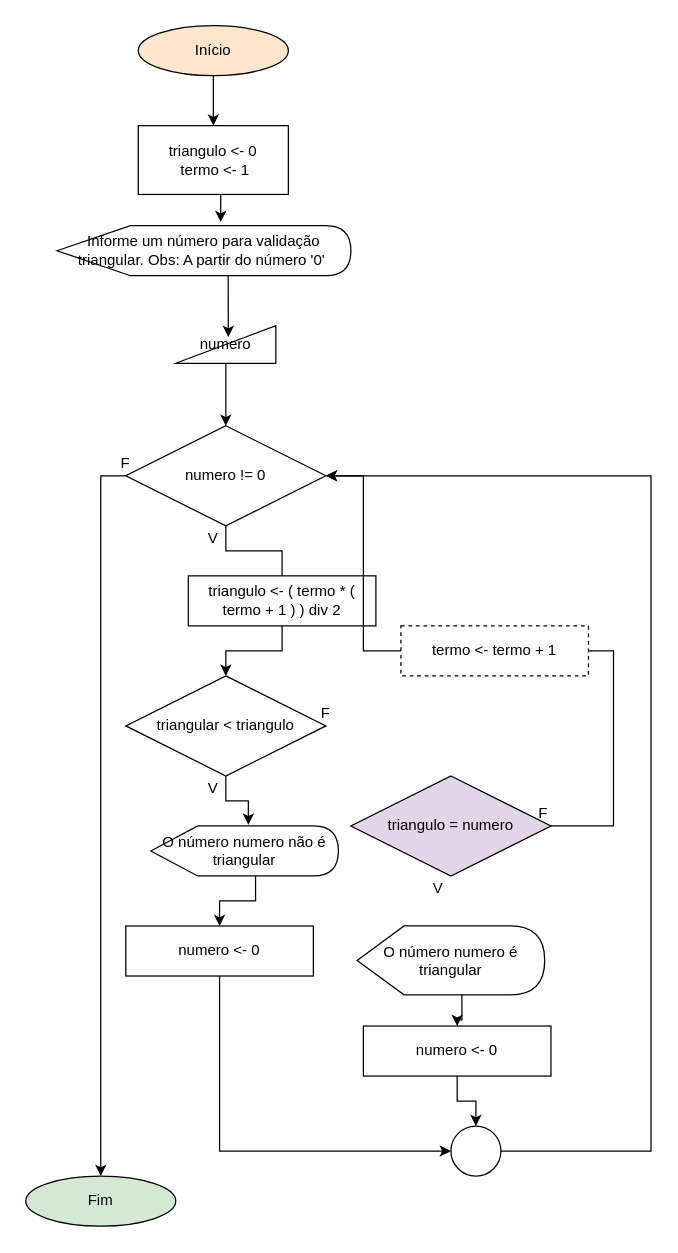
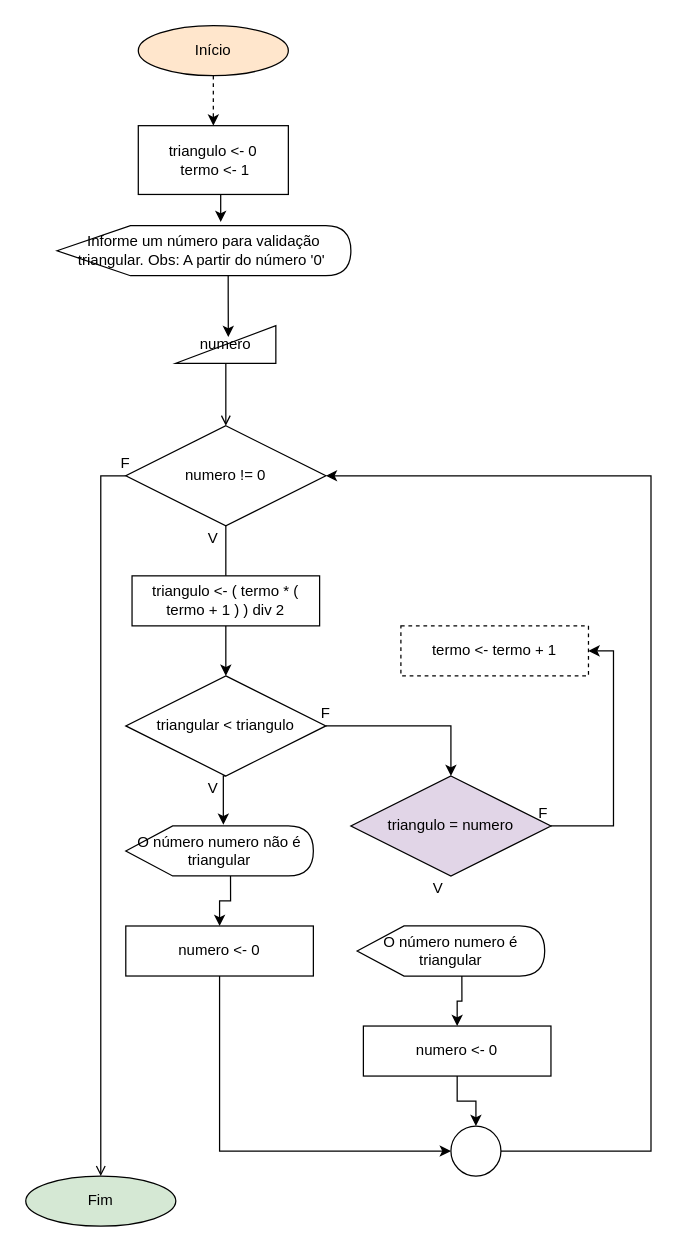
edge "Início" -> "triangulo <- 0 termo <- 1": style solid -> dashed
edge "numero" -> "numero != 0": arrowhead classic -> open
edge "termo <- termo + 1" -> "numero != 0": removed
node "triangulo <- ( termo * ( termo + 1 ) ) div 2": moved (282, 601) -> (226, 601)
edge "termo <- termo + 1" -- "triangulo = numero": arrowhead none -> classic
edge "triangular < triangulo" -> "triangulo = numero": added
node "O número numero não é triangular": moved (244, 851) -> (219, 851)
node "O número numero é triangular": size 188x69 -> 188x50
edge "numero != 0" -> "Fim": arrowhead classic -> open
